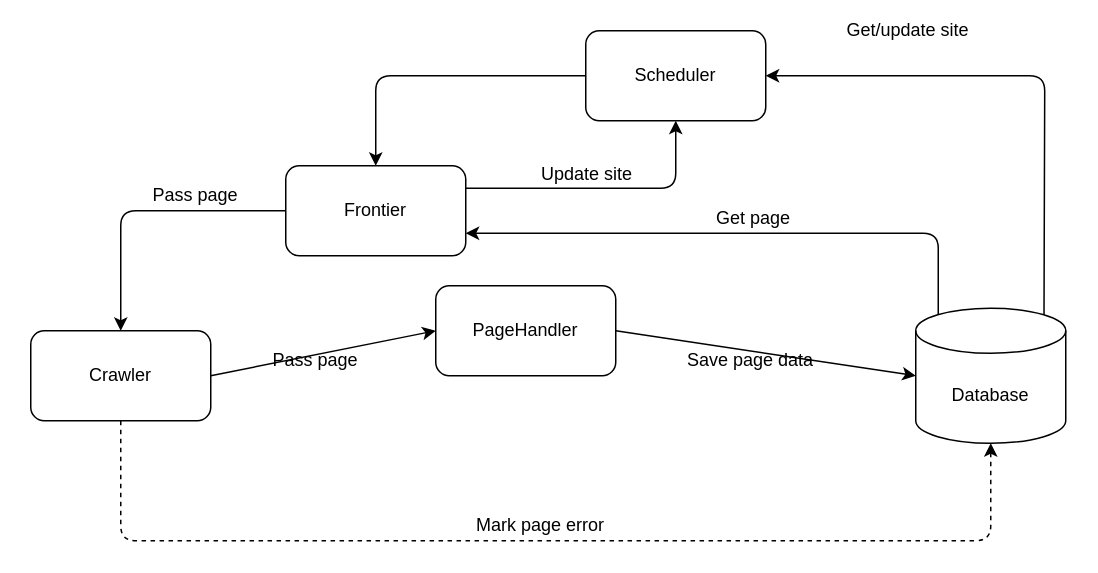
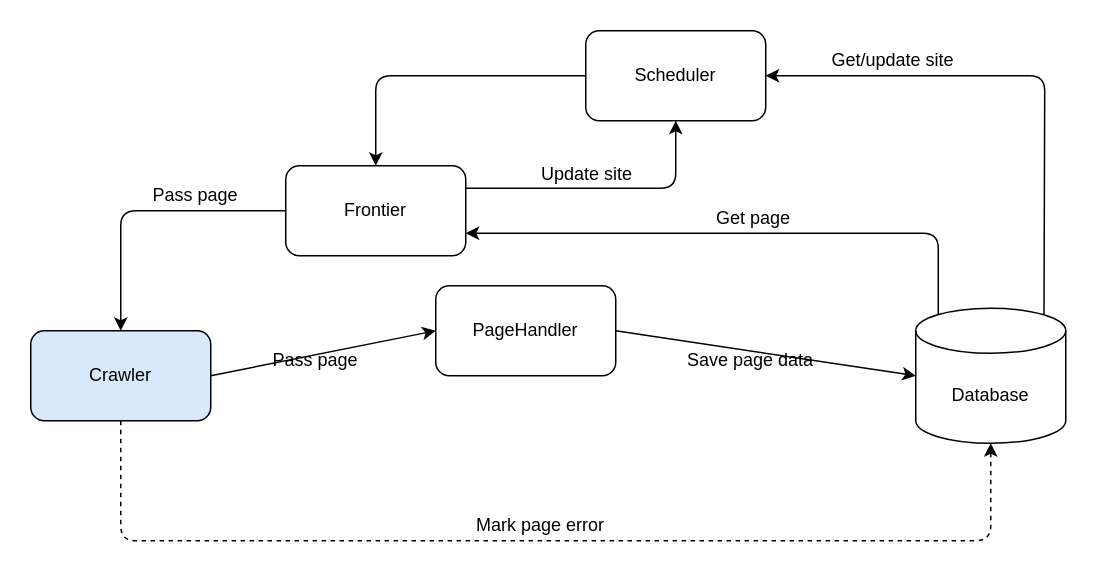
node "Get/update site": moved (908, 31) -> (893, 61)
node "Crawler": fillcolor #ffffff -> #dae8fc
